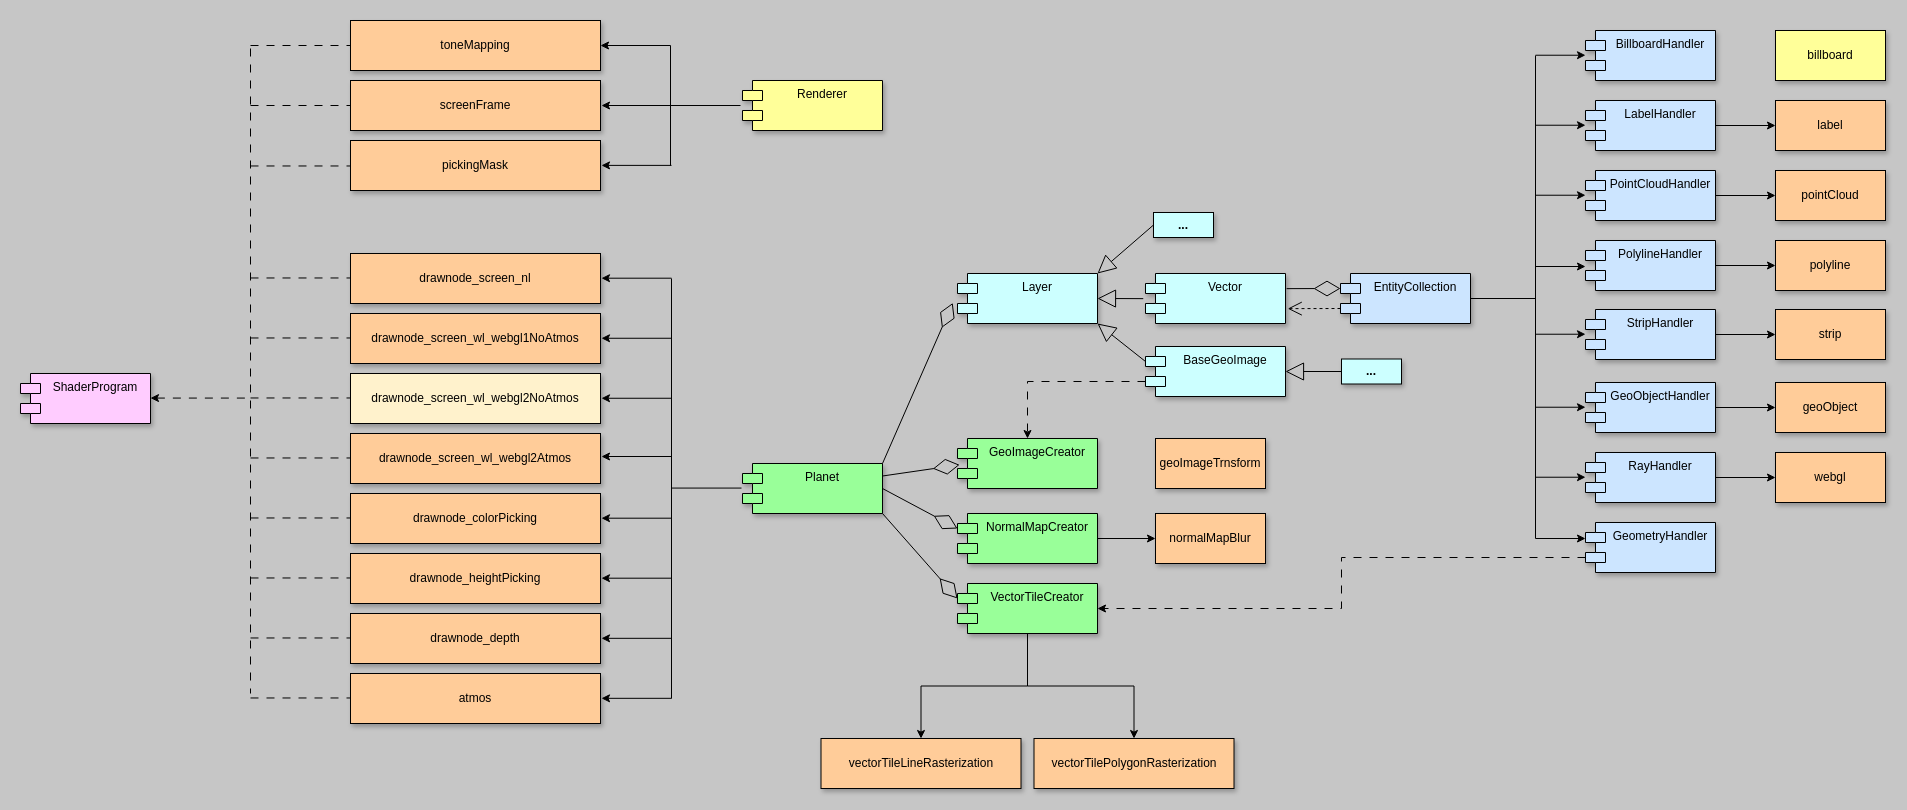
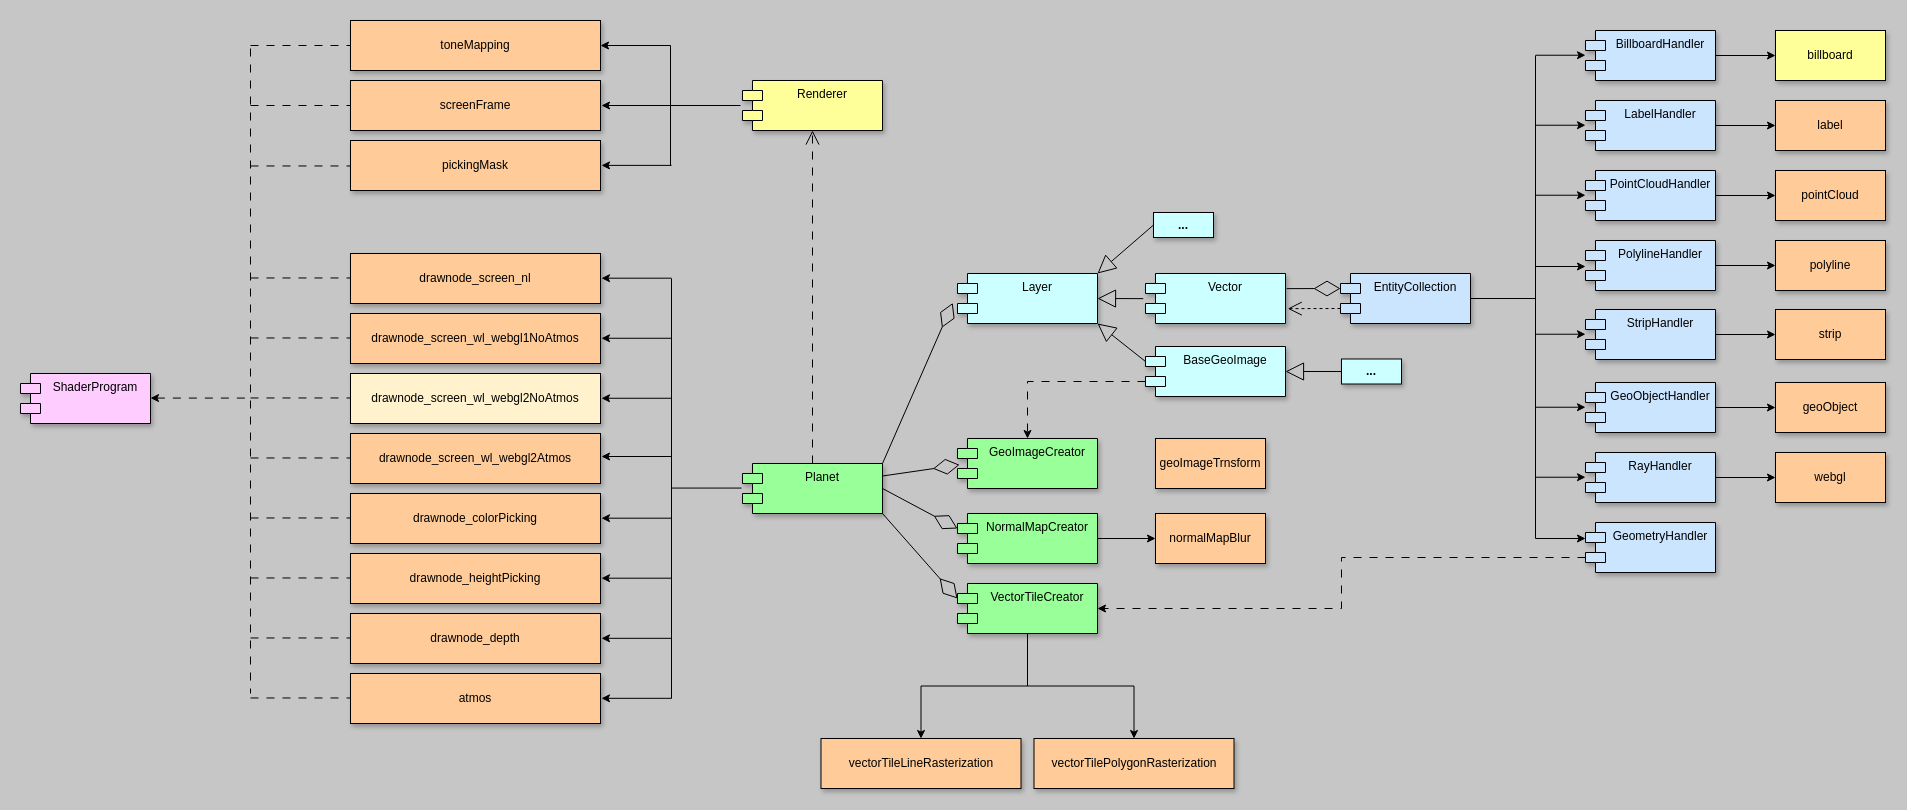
edge "BillboardHandler" -> "billboard": added
edge "Planet" -> "Renderer": added
